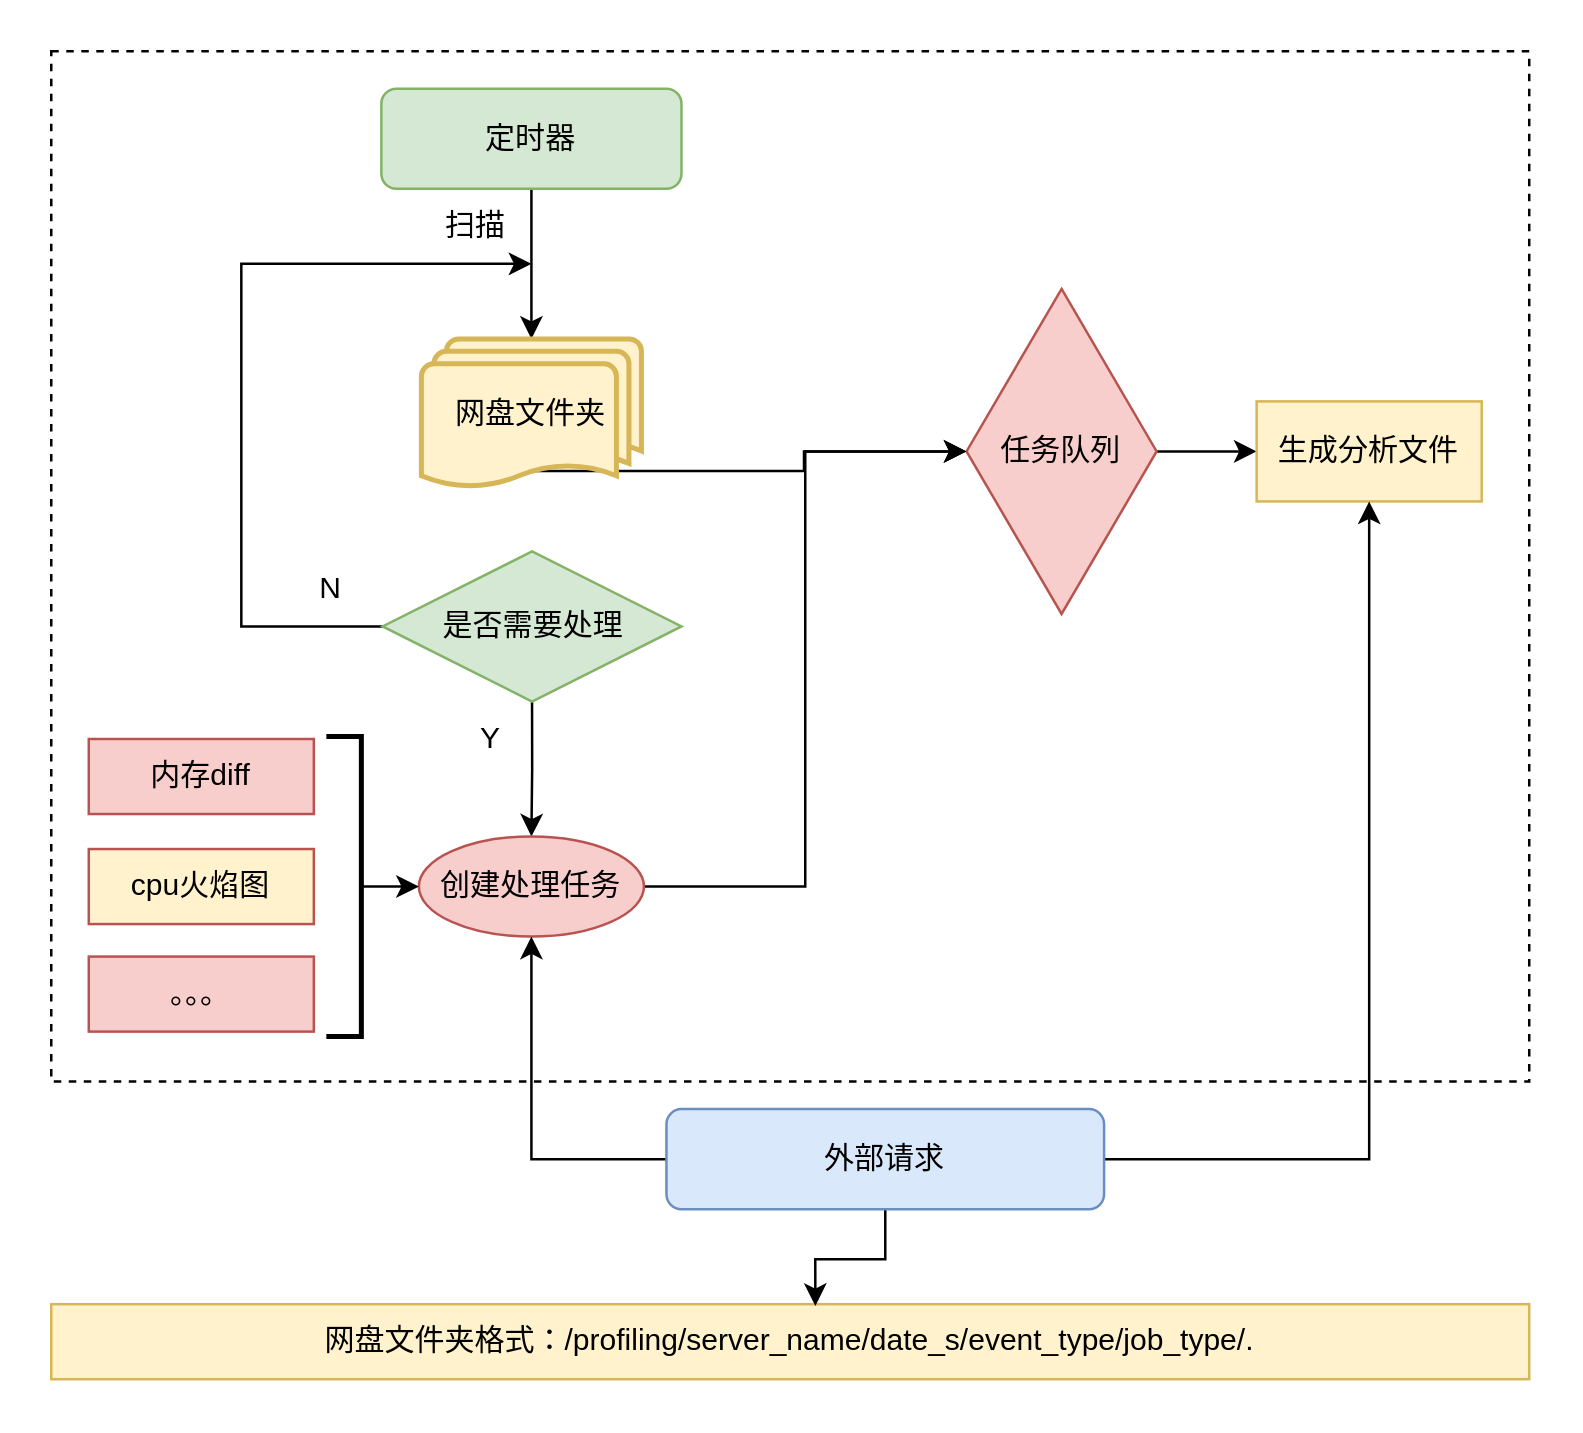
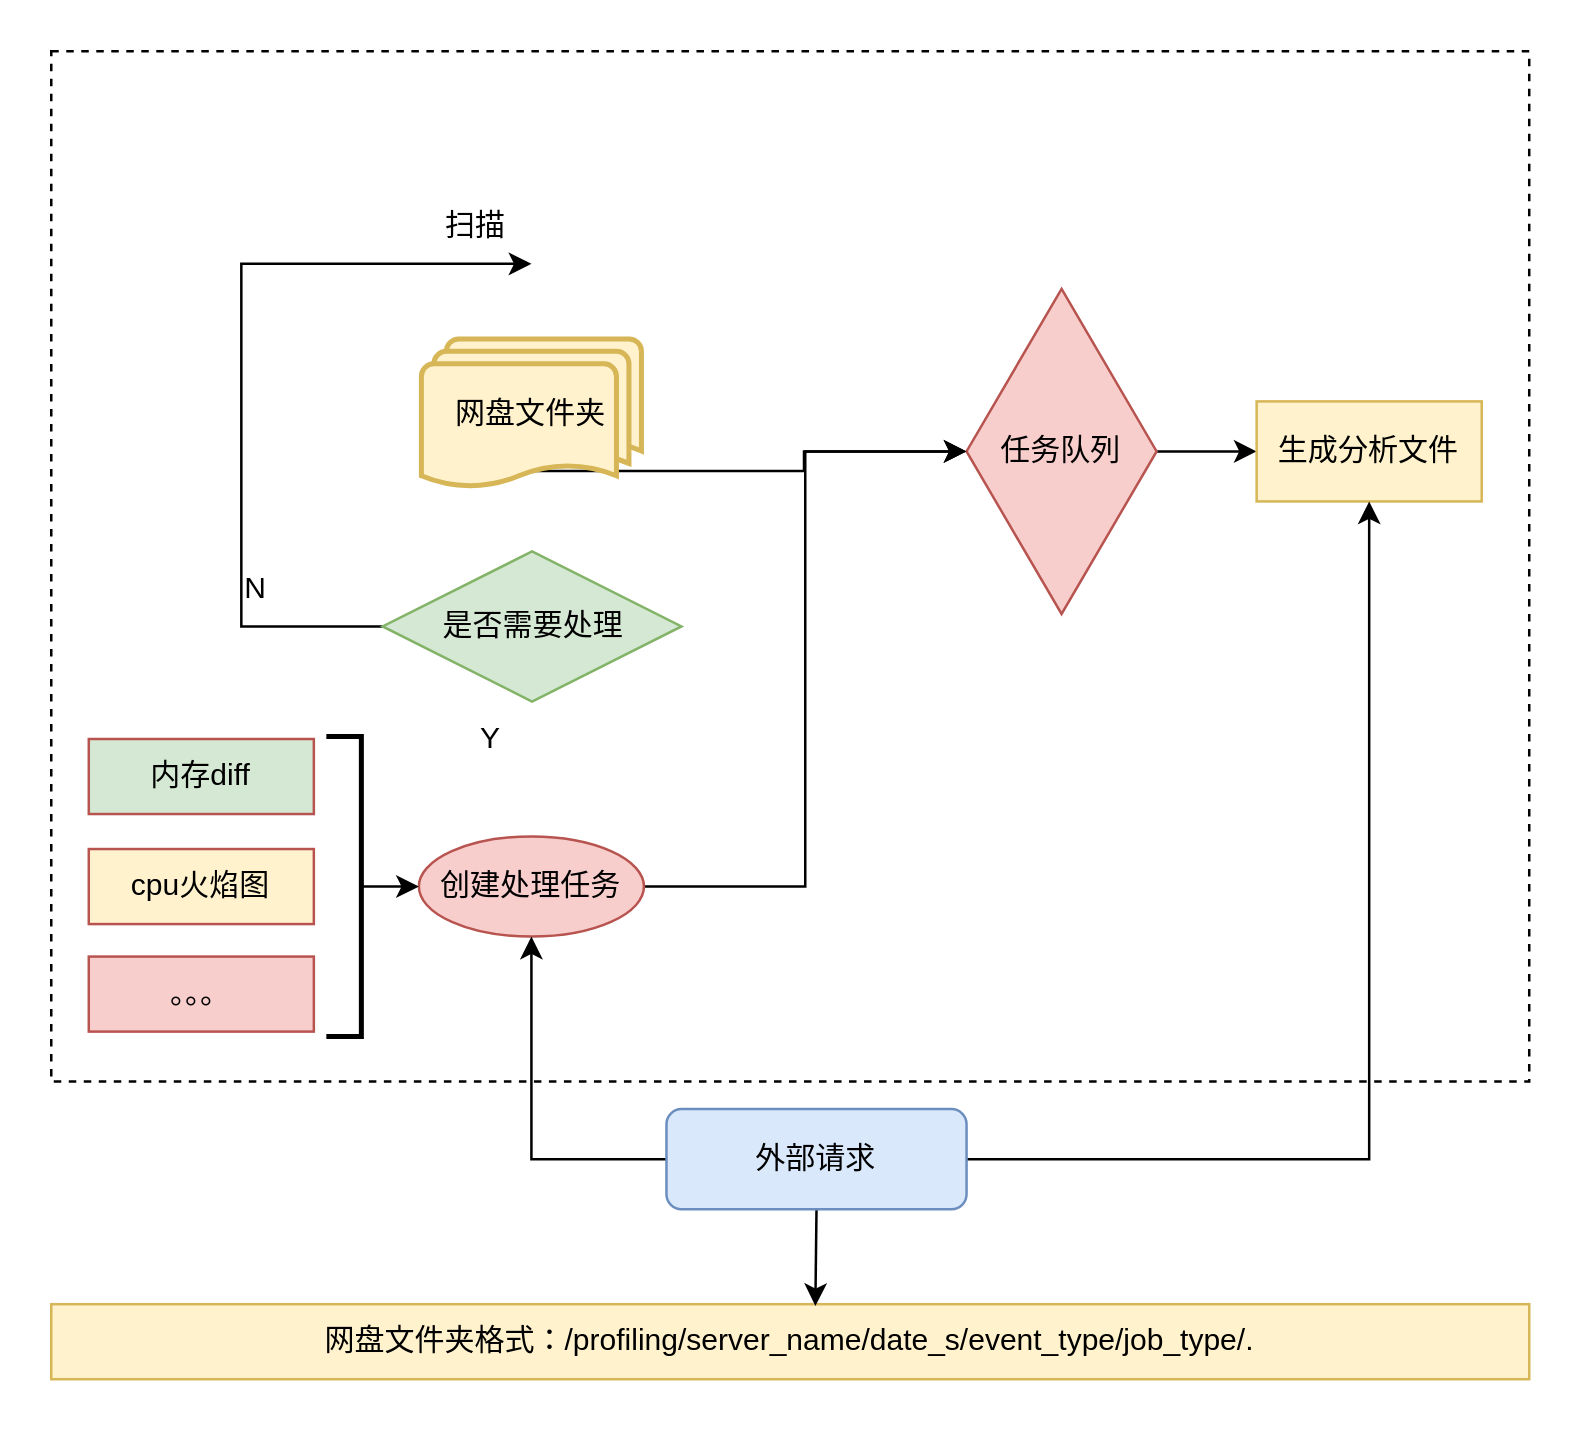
node "定时器": removed
edge "定时器" -> "网盘文件夹": removed
node "N": moved (331, 589) -> (256, 589)
edge "是否需要处理" -> "创建处理任务": removed
node "内存diff": fillcolor #f8cecc -> #d5e8d4
node "外部请求": size 438x100 -> 300x100
